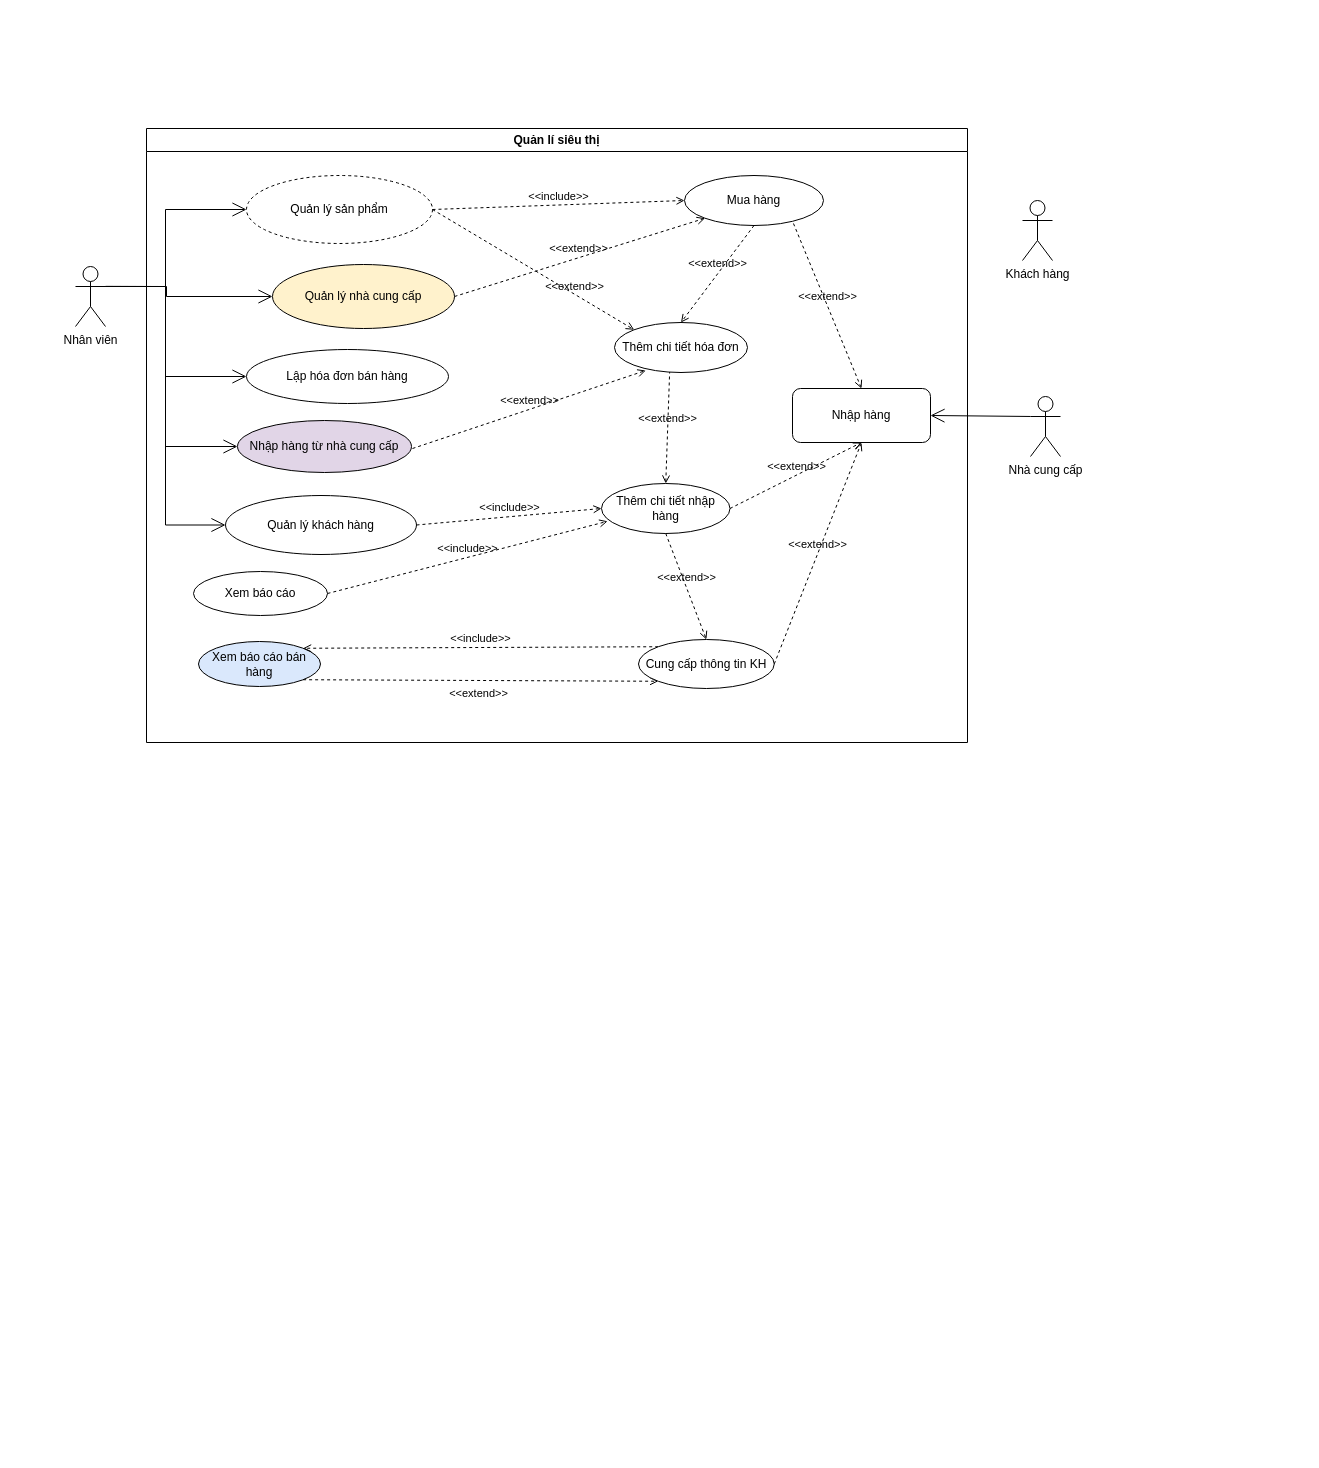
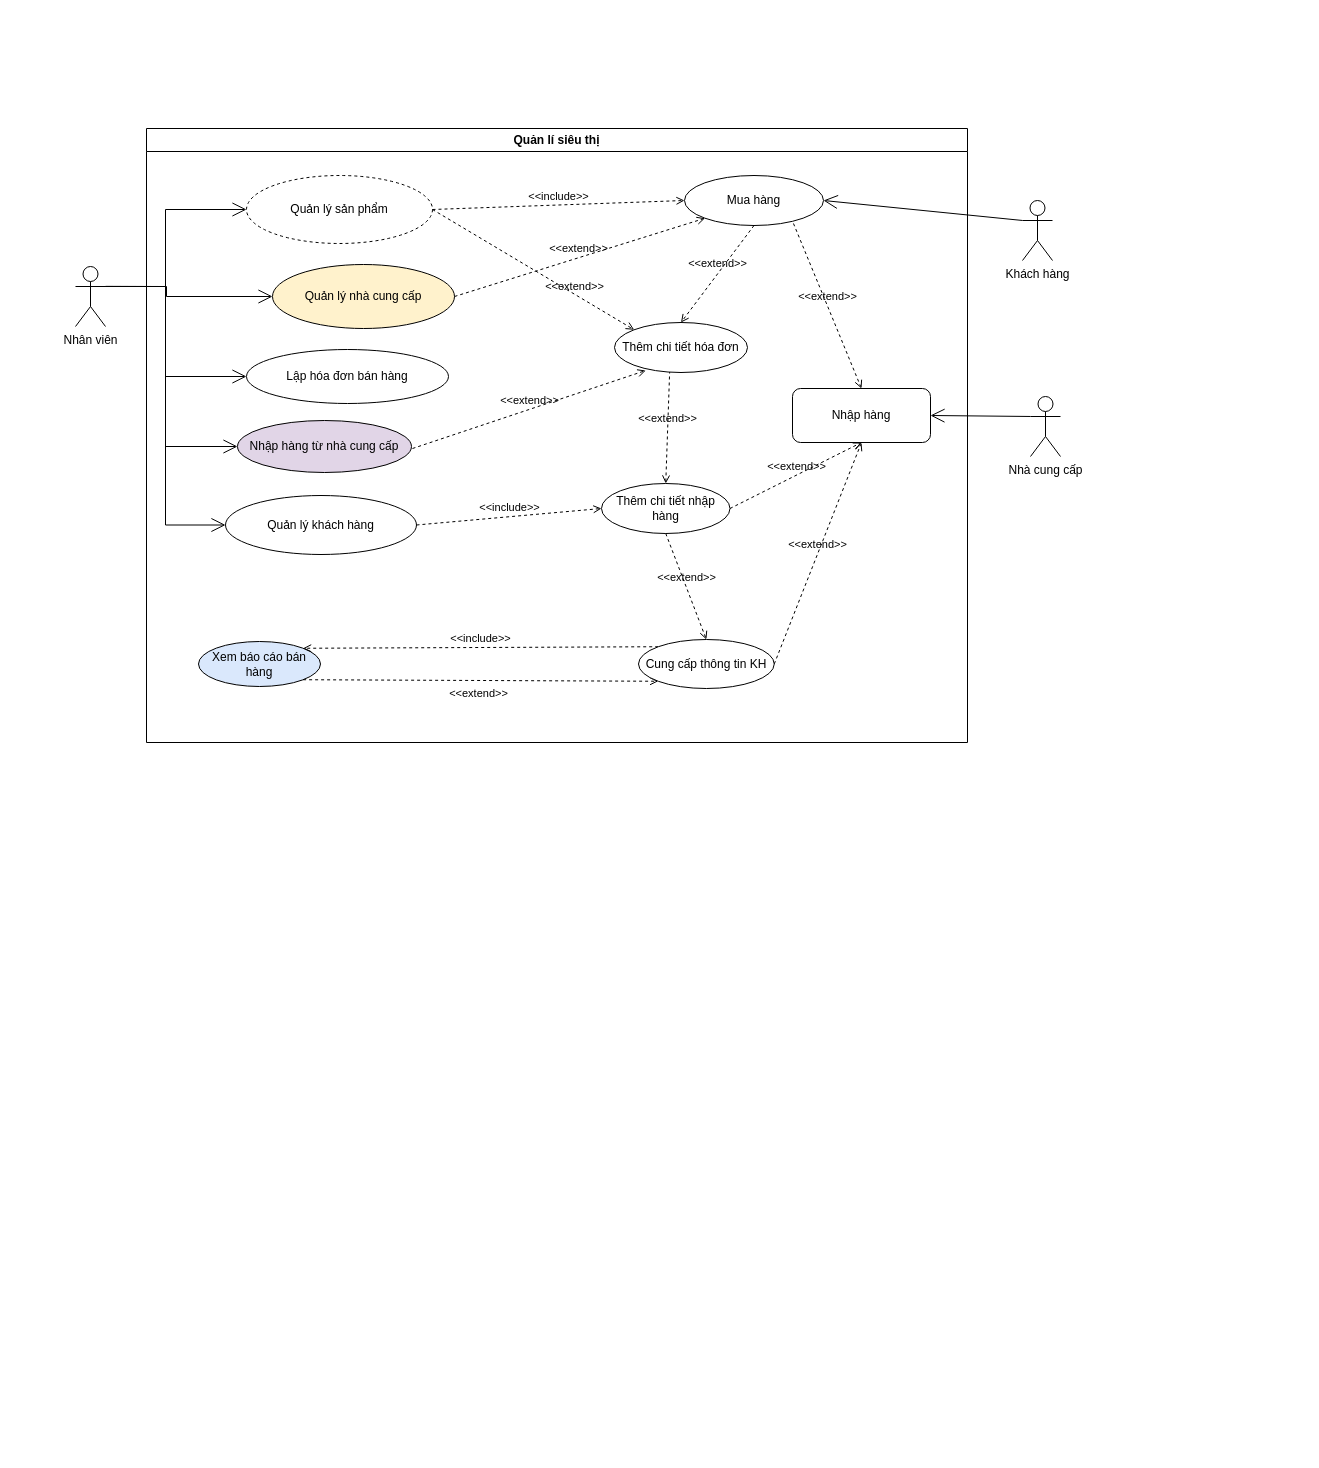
edge "Khách hàng" -> "Mua hàng": added
edge "Xem báo cáo" -> "Thêm chi tiết nhập hàng": removed, label "<<include>>"
node "Xem báo cáo": removed
